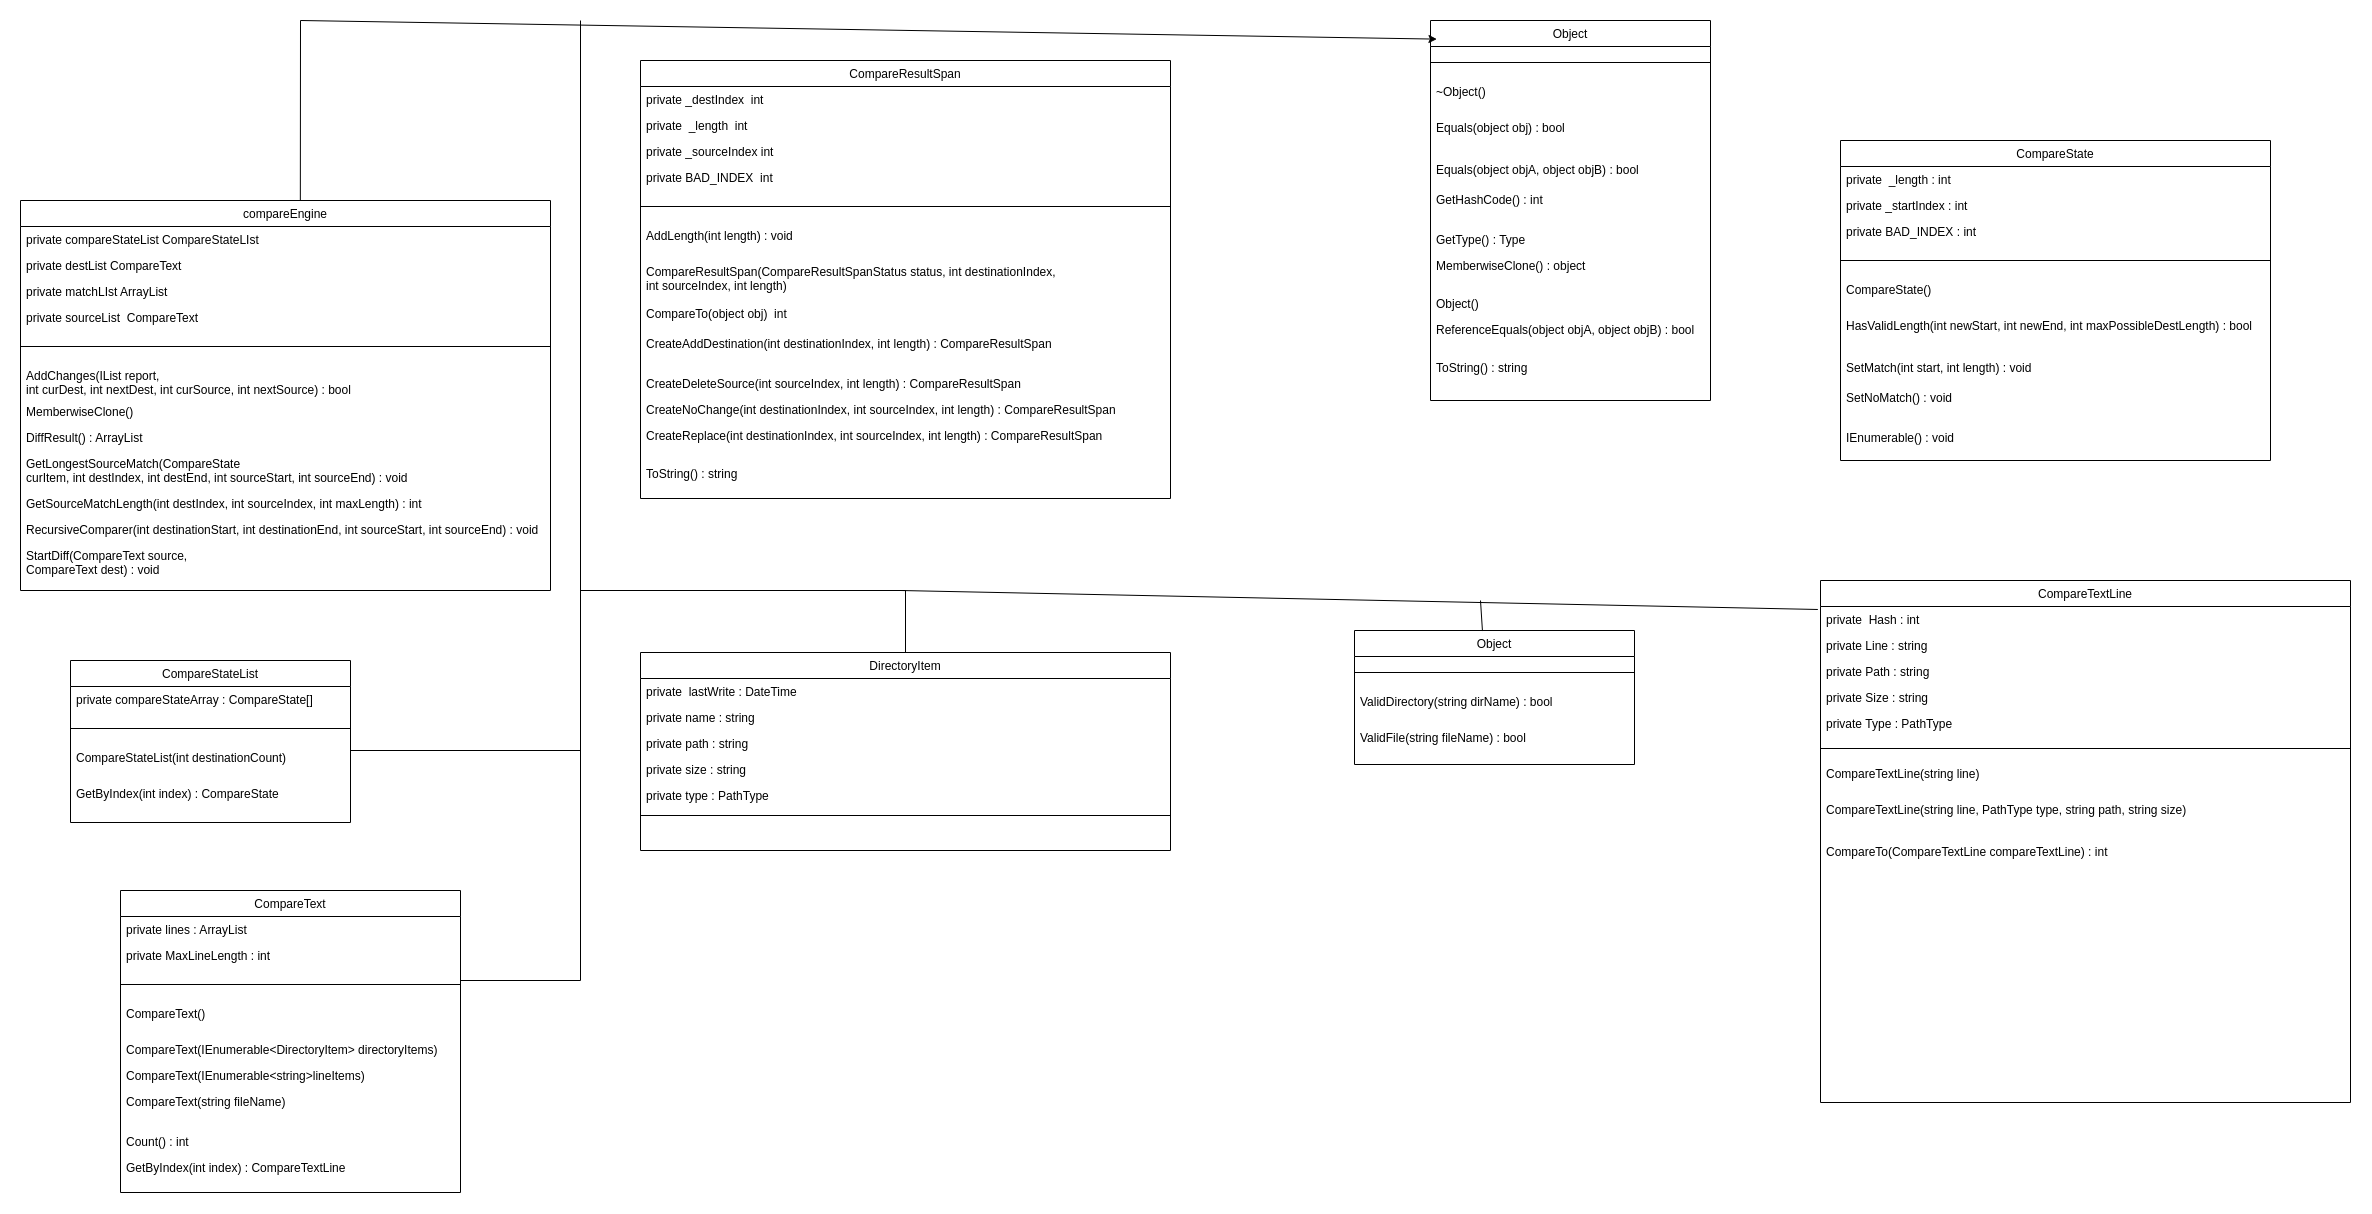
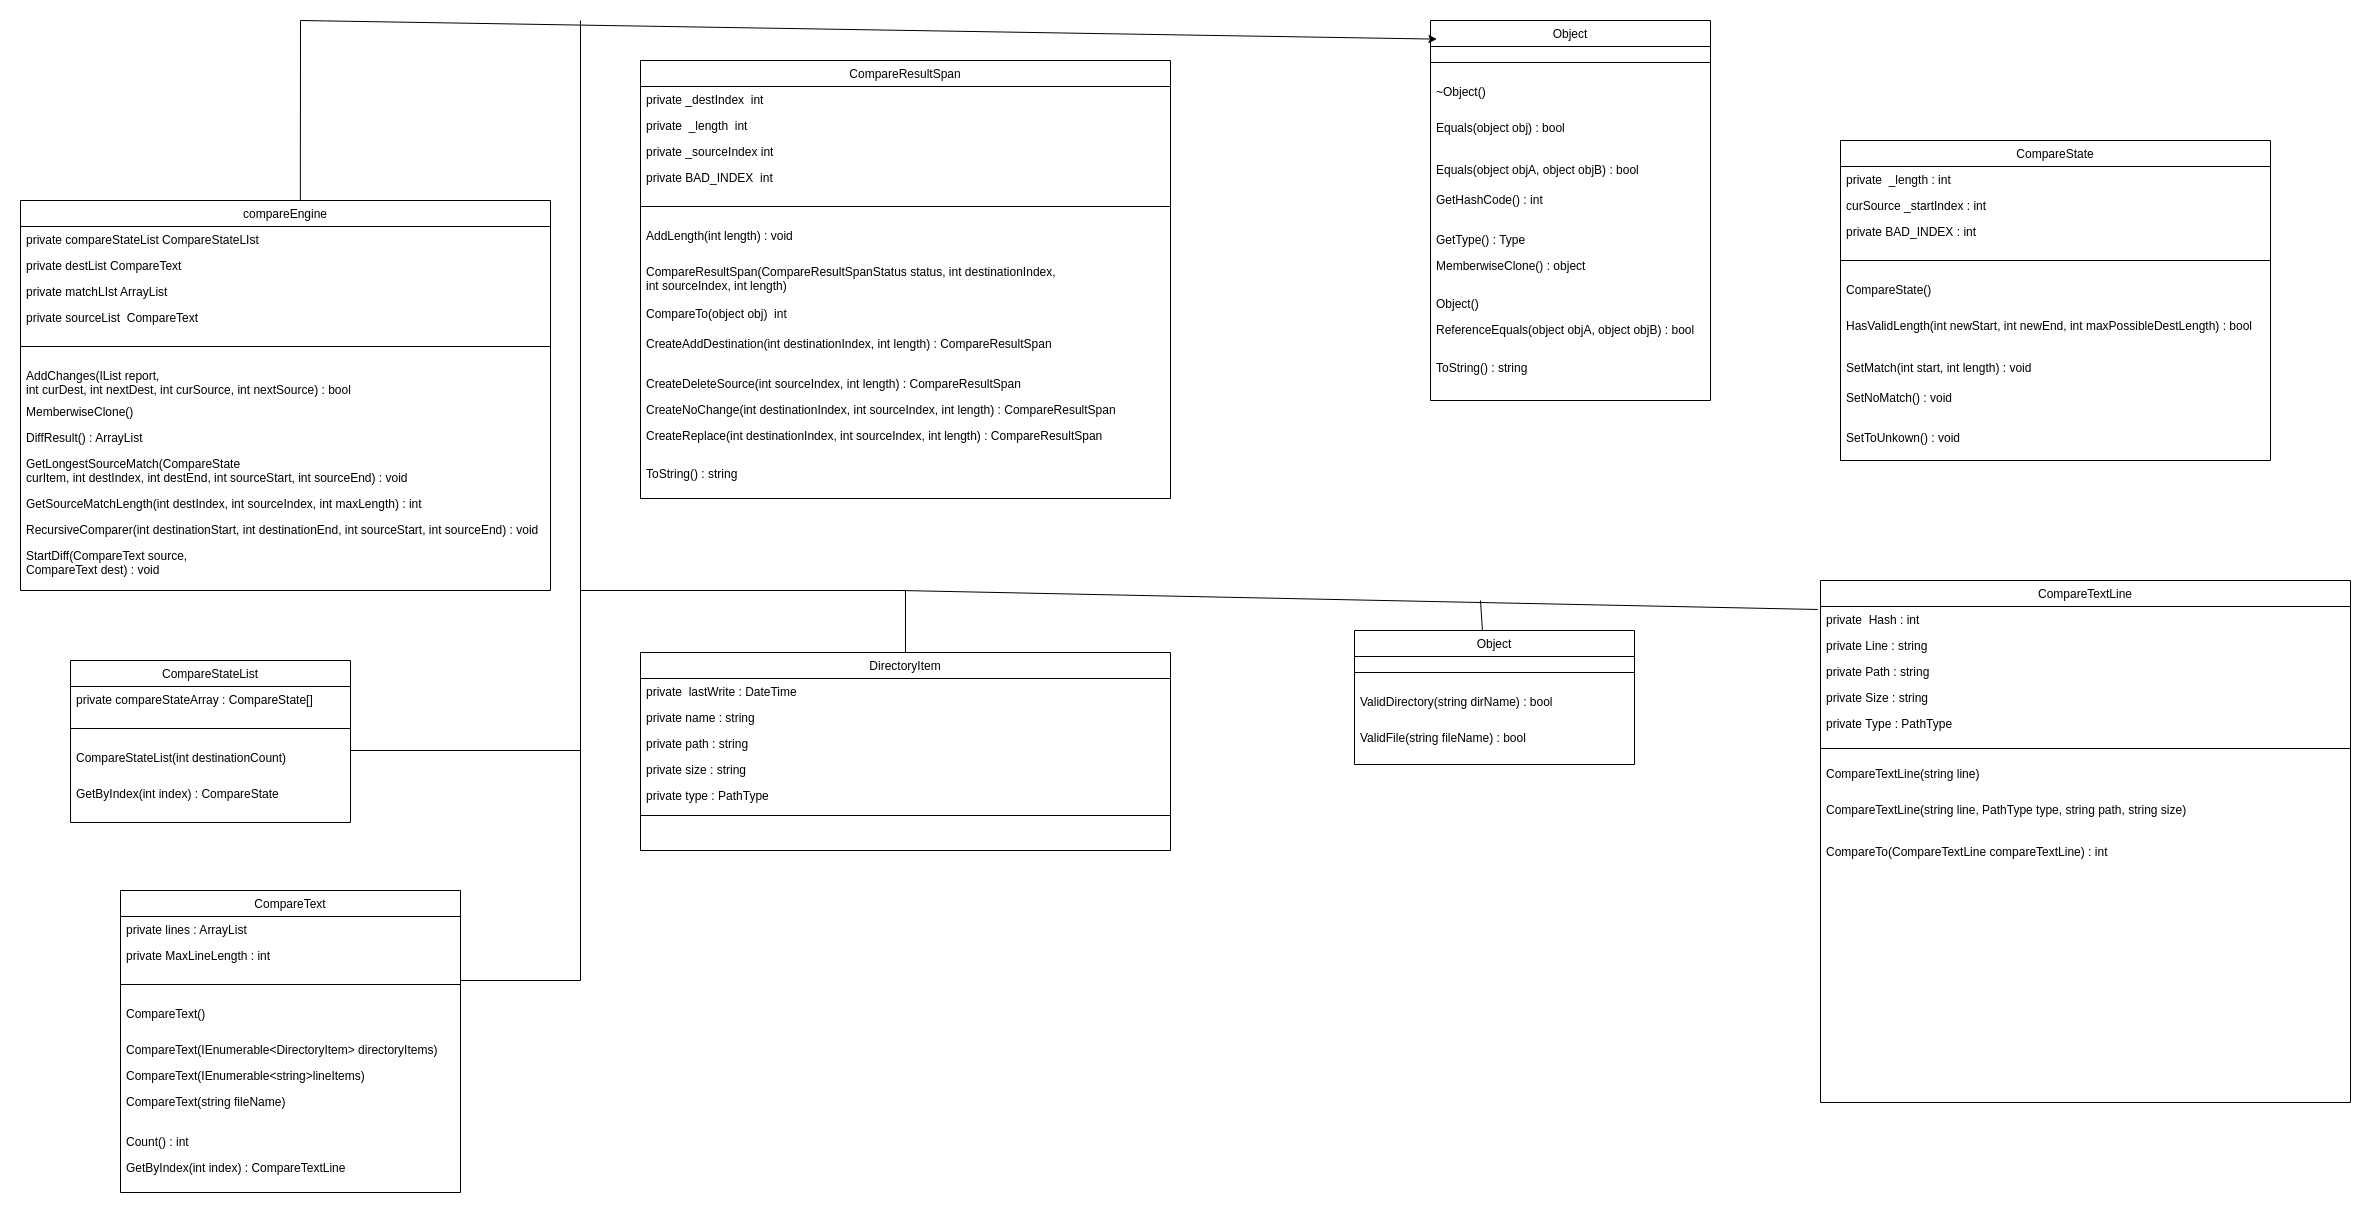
node "private _startIndex : int": label "private _startIndex : int" -> "curSource _startIndex : int"
node "IEnumerable() : void": label "IEnumerable() : void" -> "SetToUnkown() : void"
